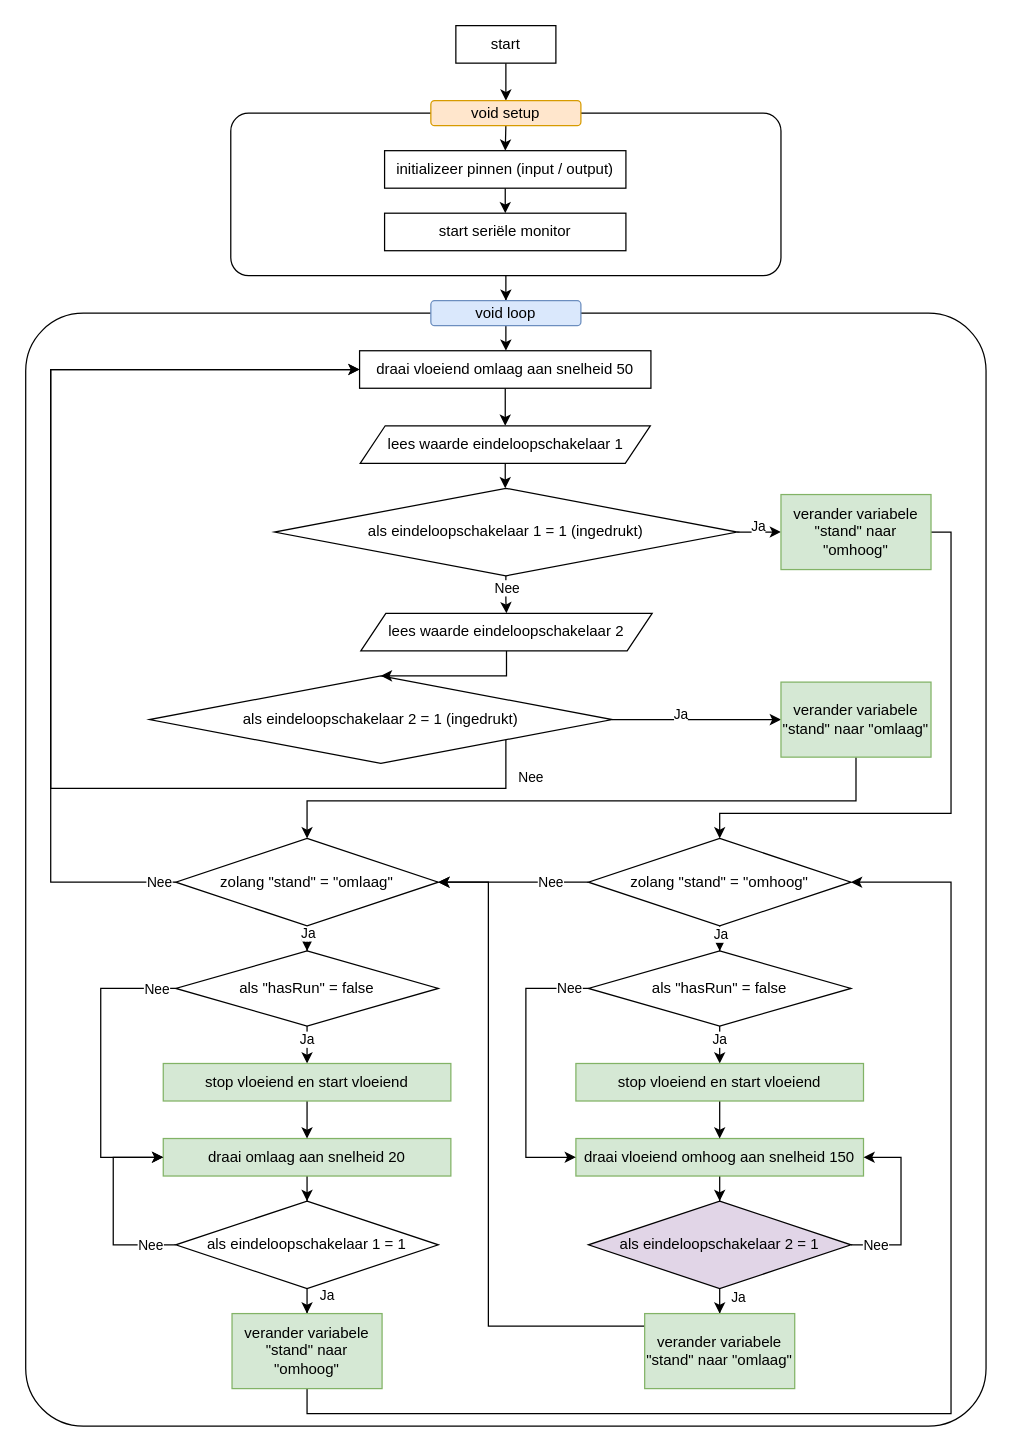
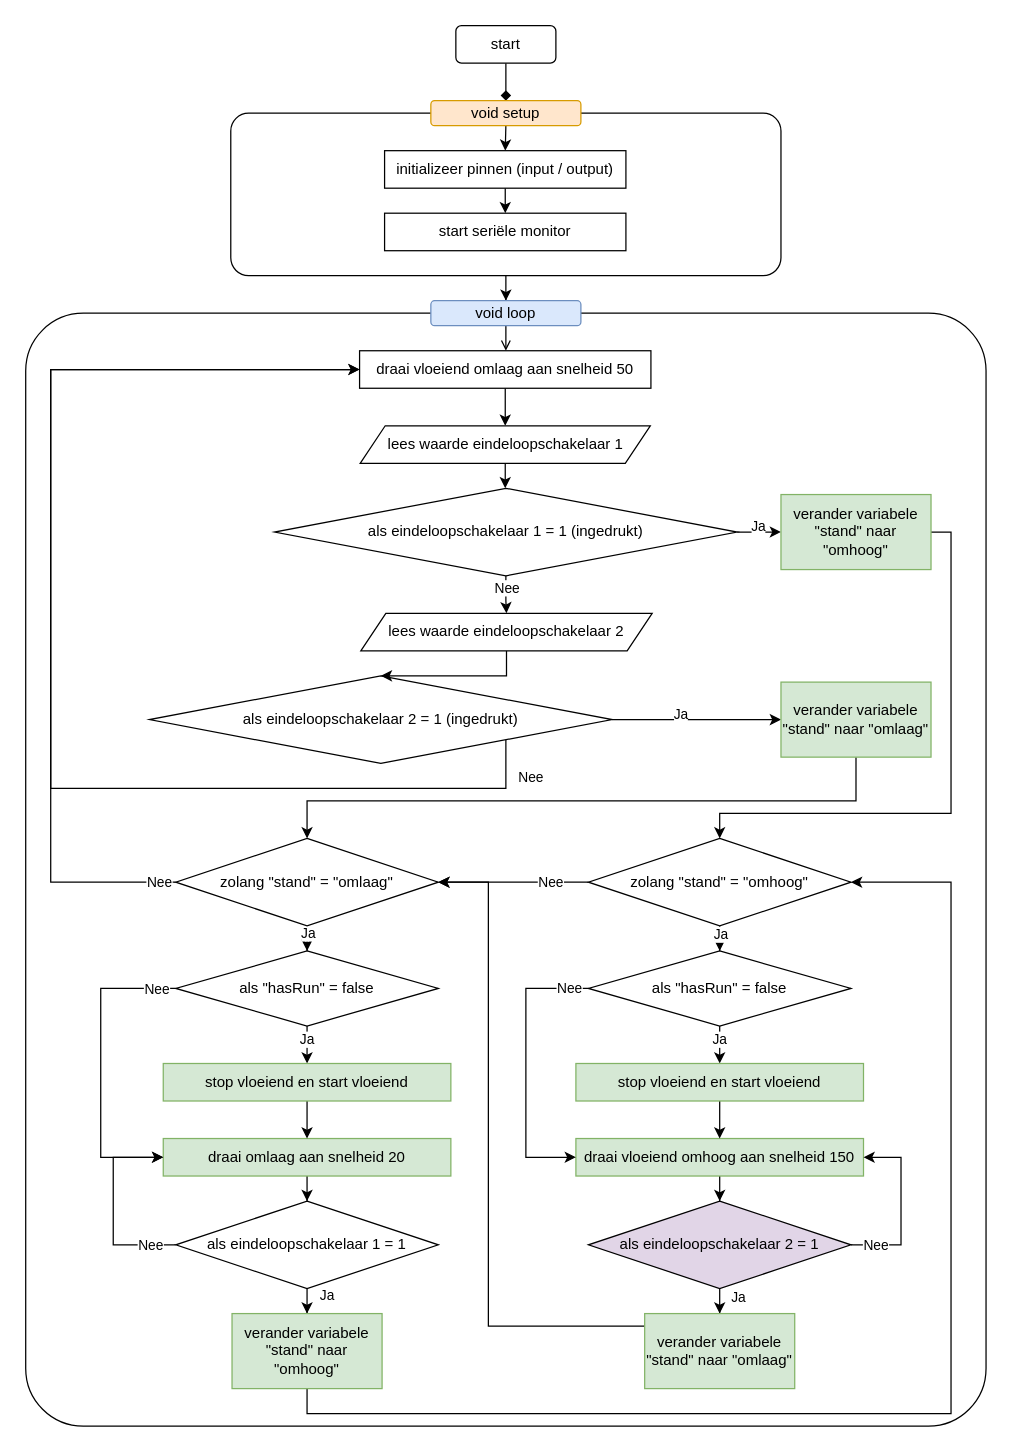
node "start": shape rectangle -> rounded rectangle
edge "start" -> "void setup": arrowhead classic -> diamond
edge "void loop" -> "draai vloeiend omlaag aan snelheid 50": arrowhead classic -> open
